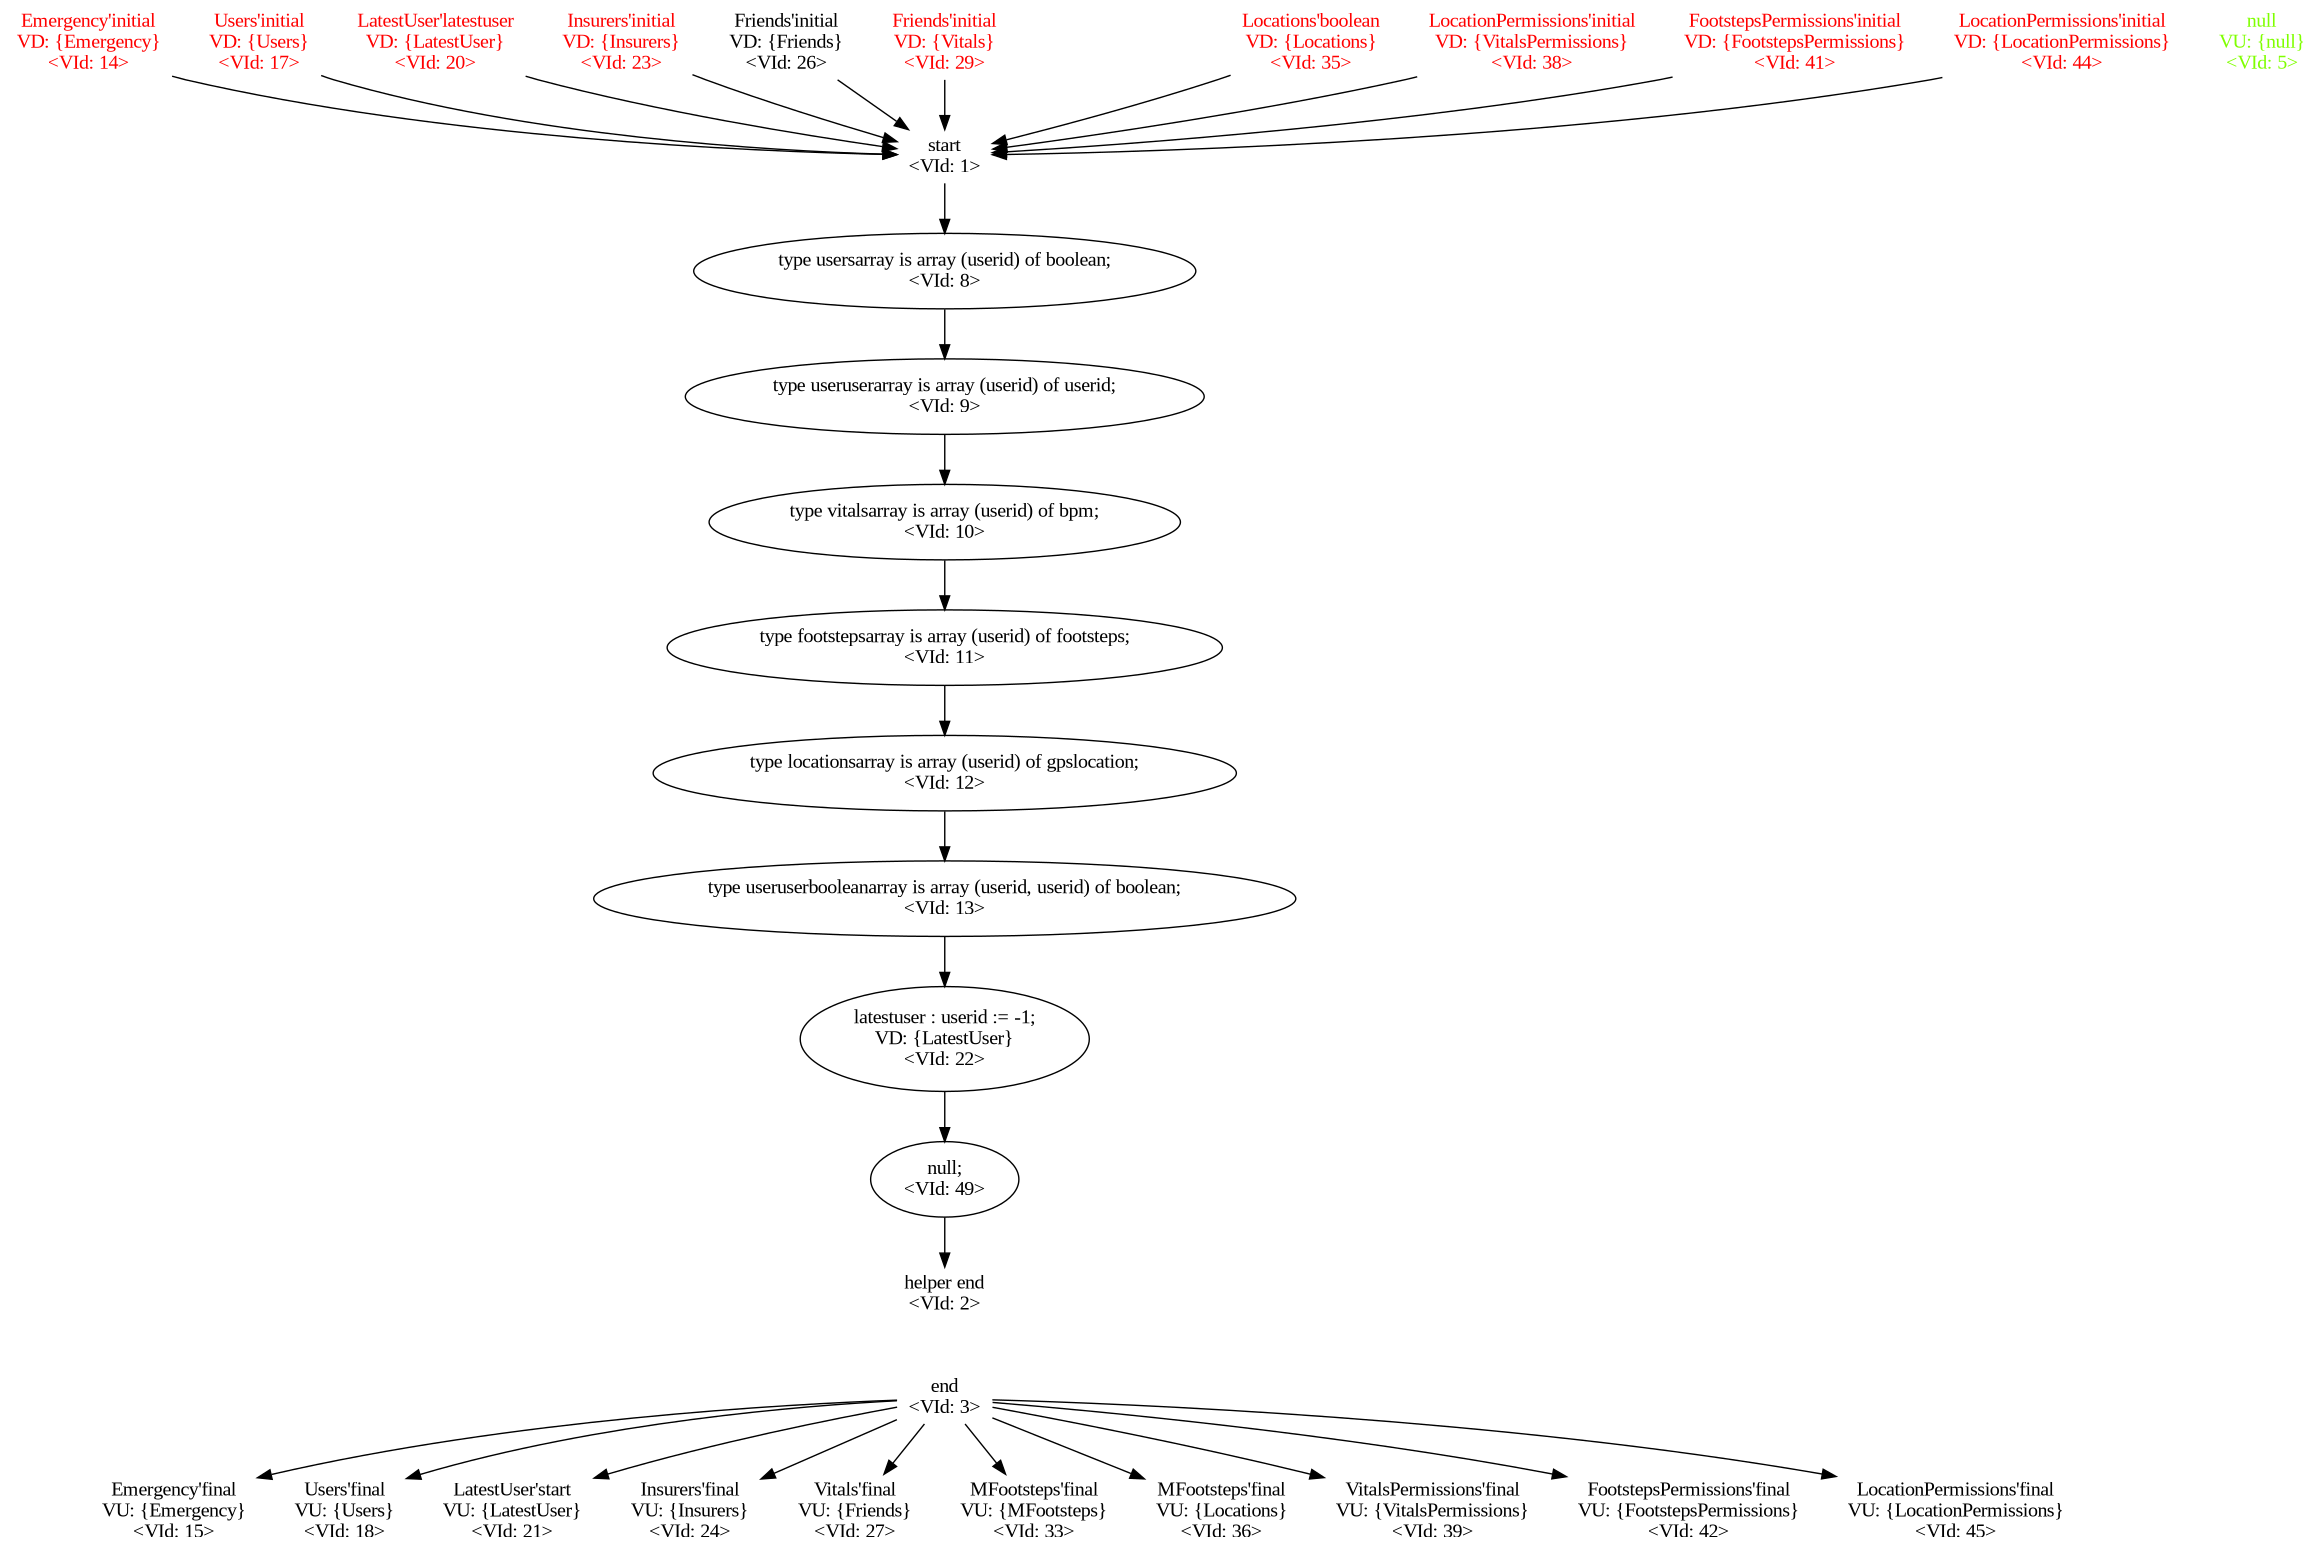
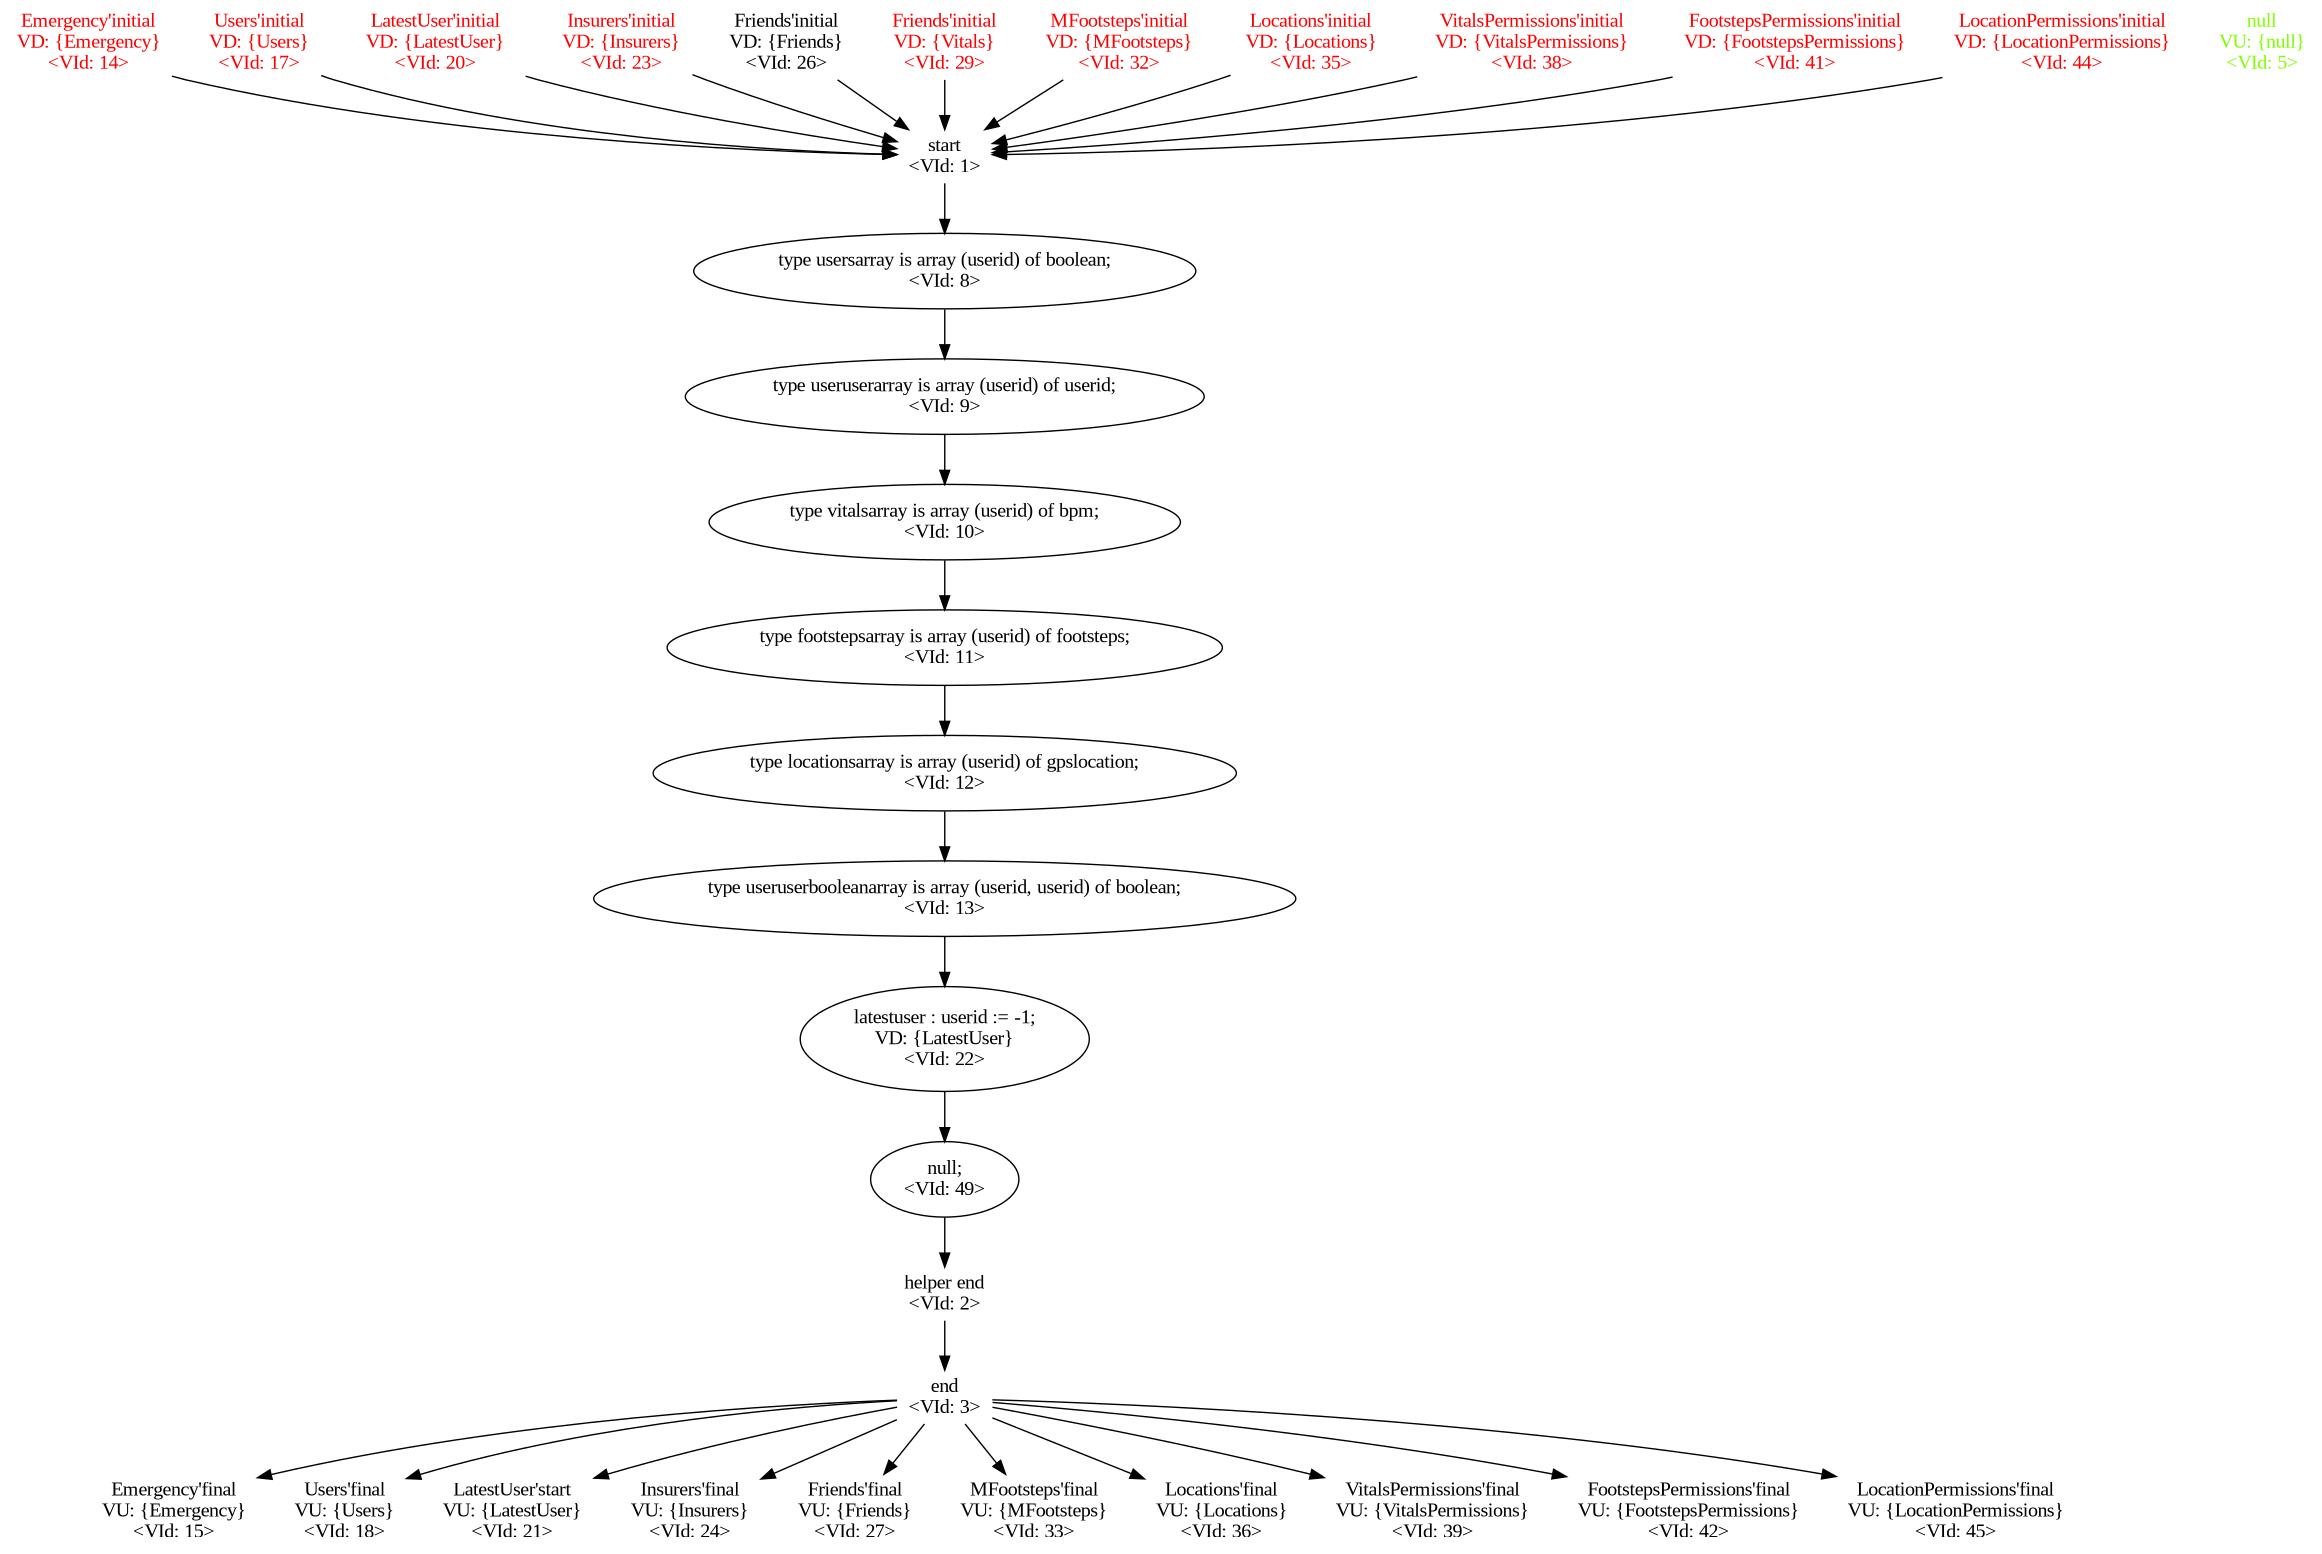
node "LatestUser'latestuser VD: {LatestUser} <VId: 20>": label "LatestUser'latestuser VD: {LatestUser} <VId: 20>" -> "LatestUser'initial VD: {LatestUser} <VId: 20>"
node "MFootsteps'initial VD: {MFootsteps} <VId: 32>": added
node "Locations'boolean VD: {Locations} <VId: 35>": label "Locations'boolean VD: {Locations} <VId: 35>" -> "Locations'initial VD: {Locations} <VId: 35>"
node "LocationPermissions'initial VD: {VitalsPermissions} <VId: 38>": label "LocationPermissions'initial VD: {VitalsPermissions} <VId: 38>" -> "VitalsPermissions'initial VD: {VitalsPermissions} <VId: 38>"
edge "helper end <VId: 2>" -> "end <VId: 3>": added
node "Vitals'final VU: {Friends} <VId: 27>": label "Vitals'final VU: {Friends} <VId: 27>" -> "Friends'final VU: {Friends} <VId: 27>"
node "MFootsteps'final VU: {Locations} <VId: 36>": label "MFootsteps'final VU: {Locations} <VId: 36>" -> "Locations'final VU: {Locations} <VId: 36>"
